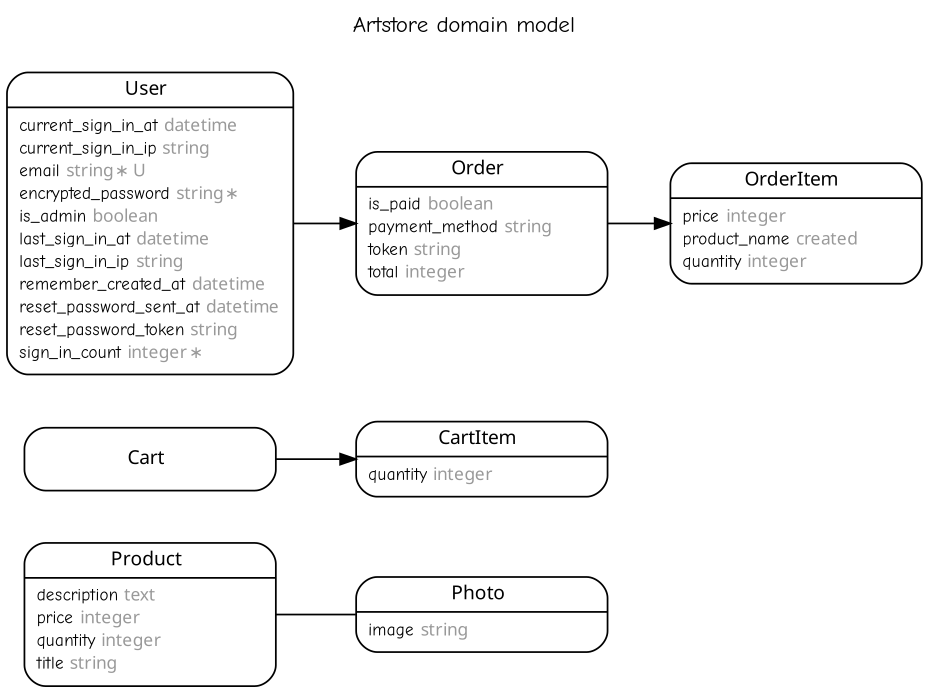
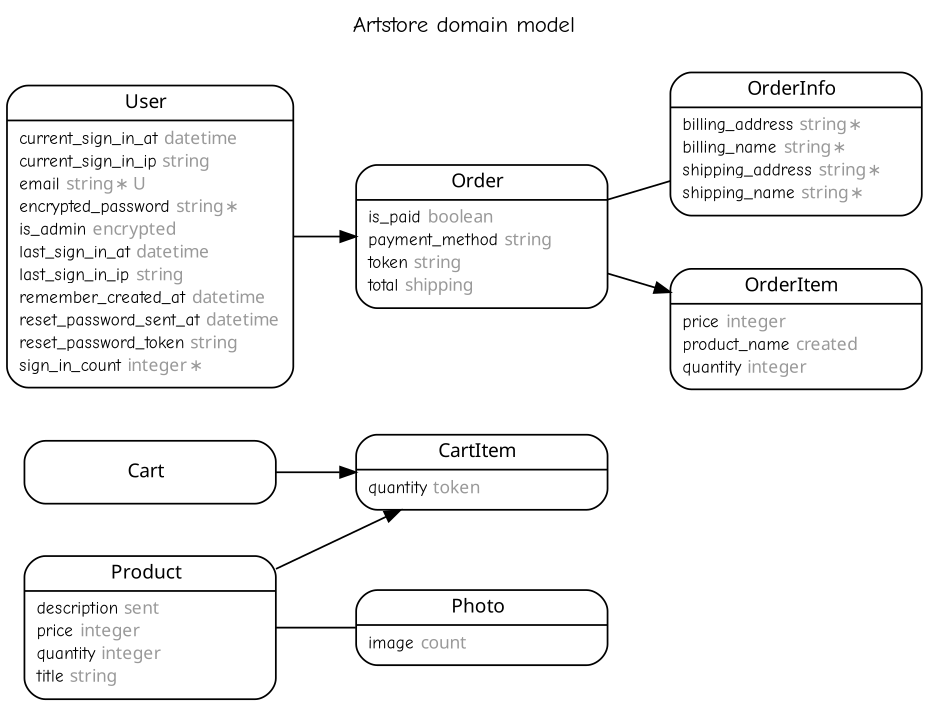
node "OrderInfo": added
node "User": text "boolean" -> "encrypted"
node "Order": text "integer" -> "shipping"
node "CartItem": text "integer" -> "token"
edge "CartItem" -- "Product": added
node "Product": text "text" -> "sent"
node "Photo": text "string" -> "count"
